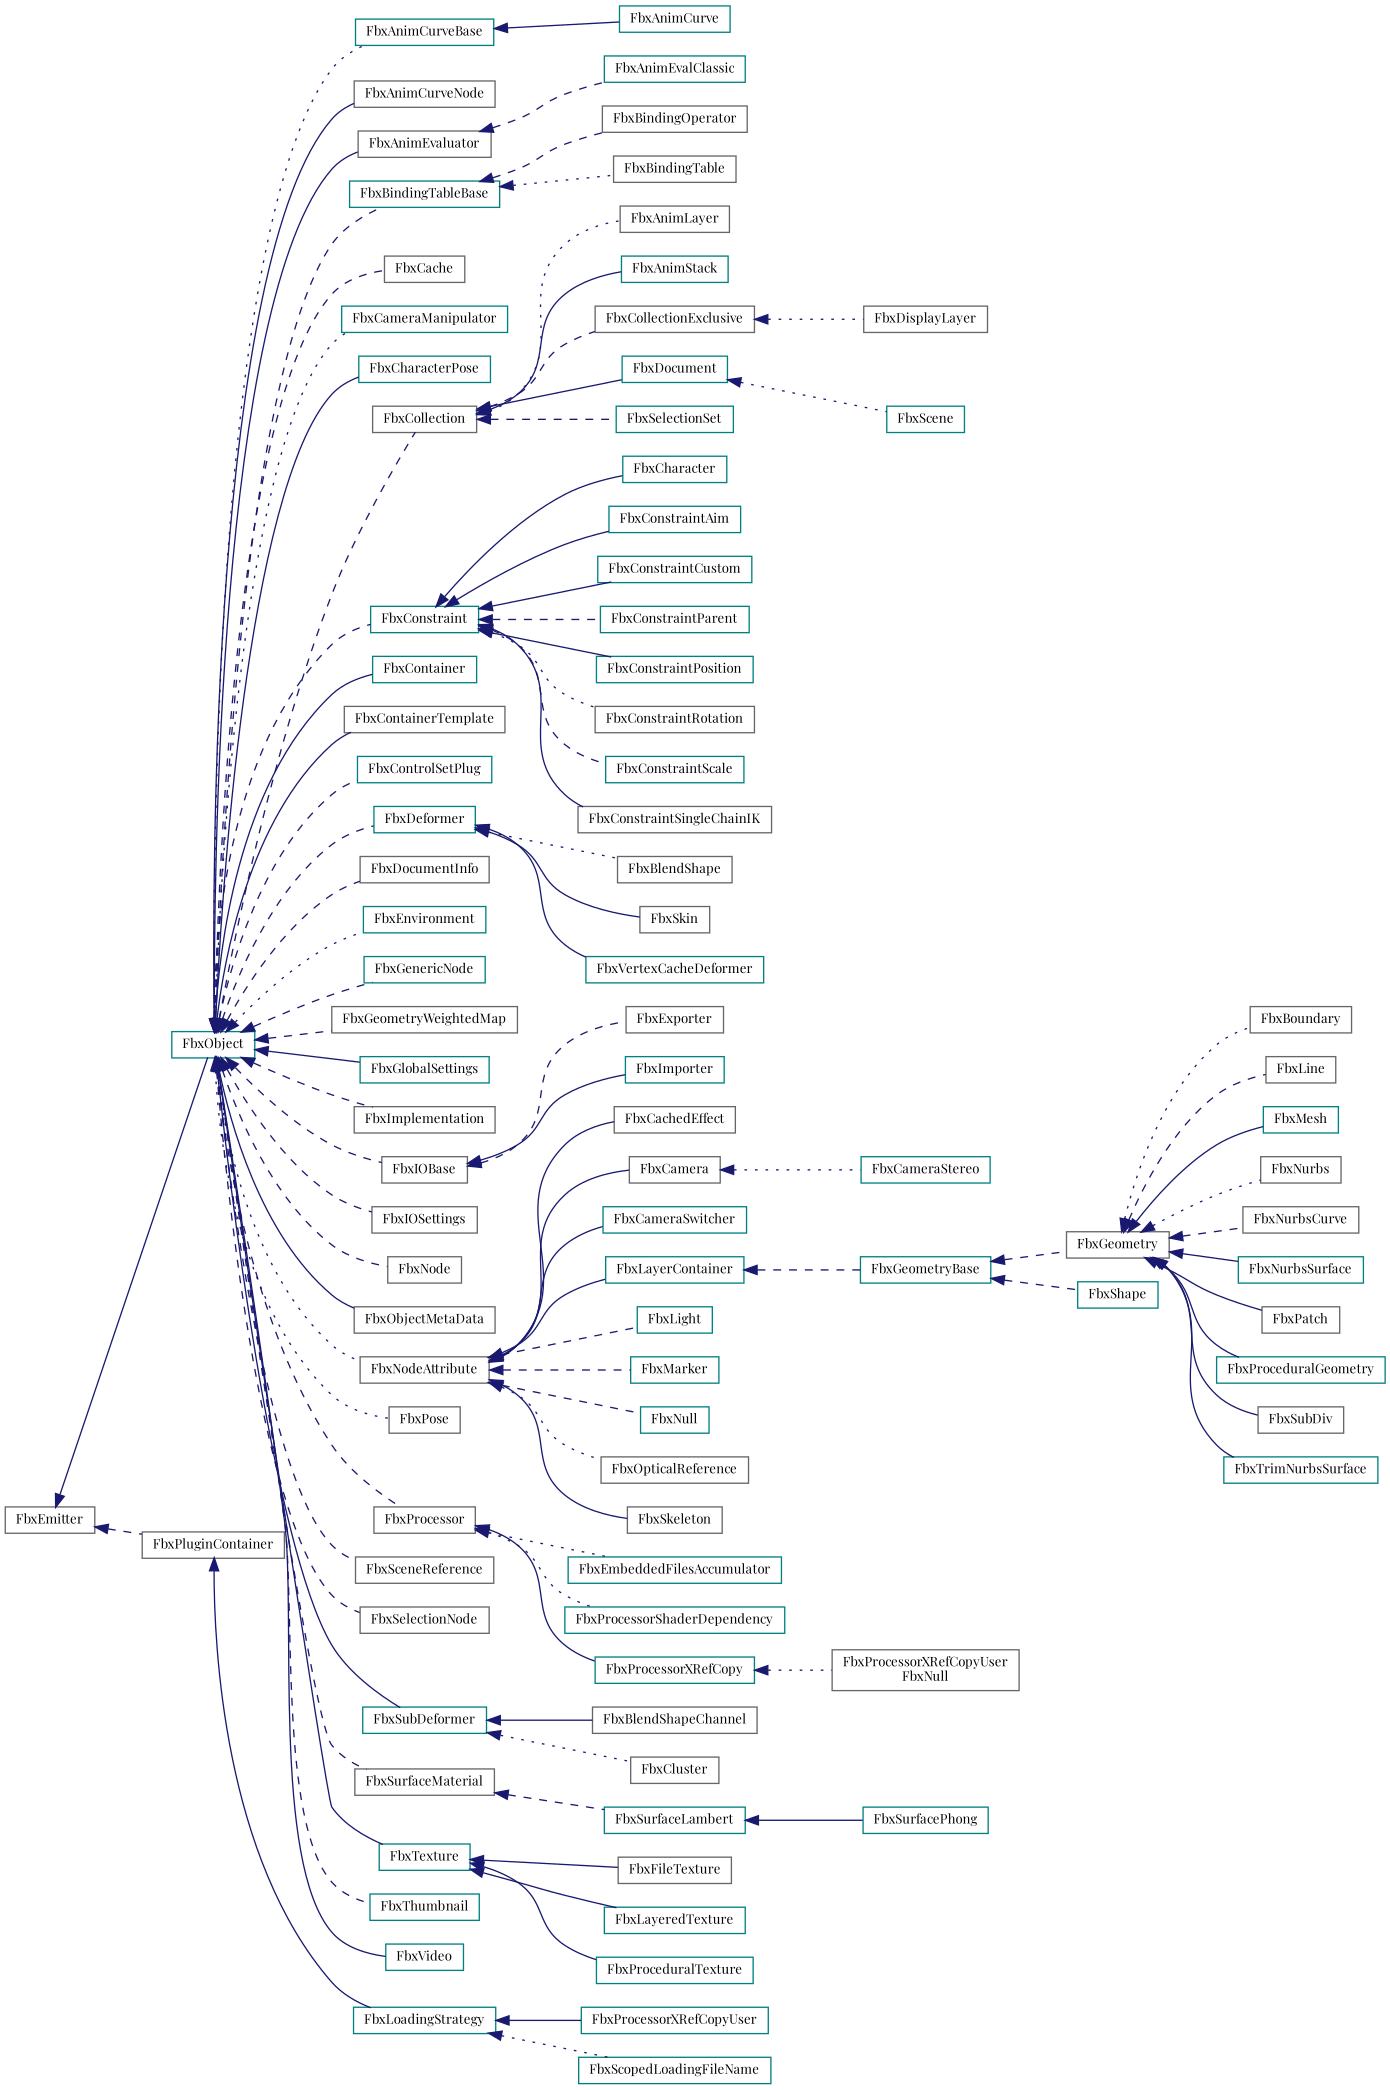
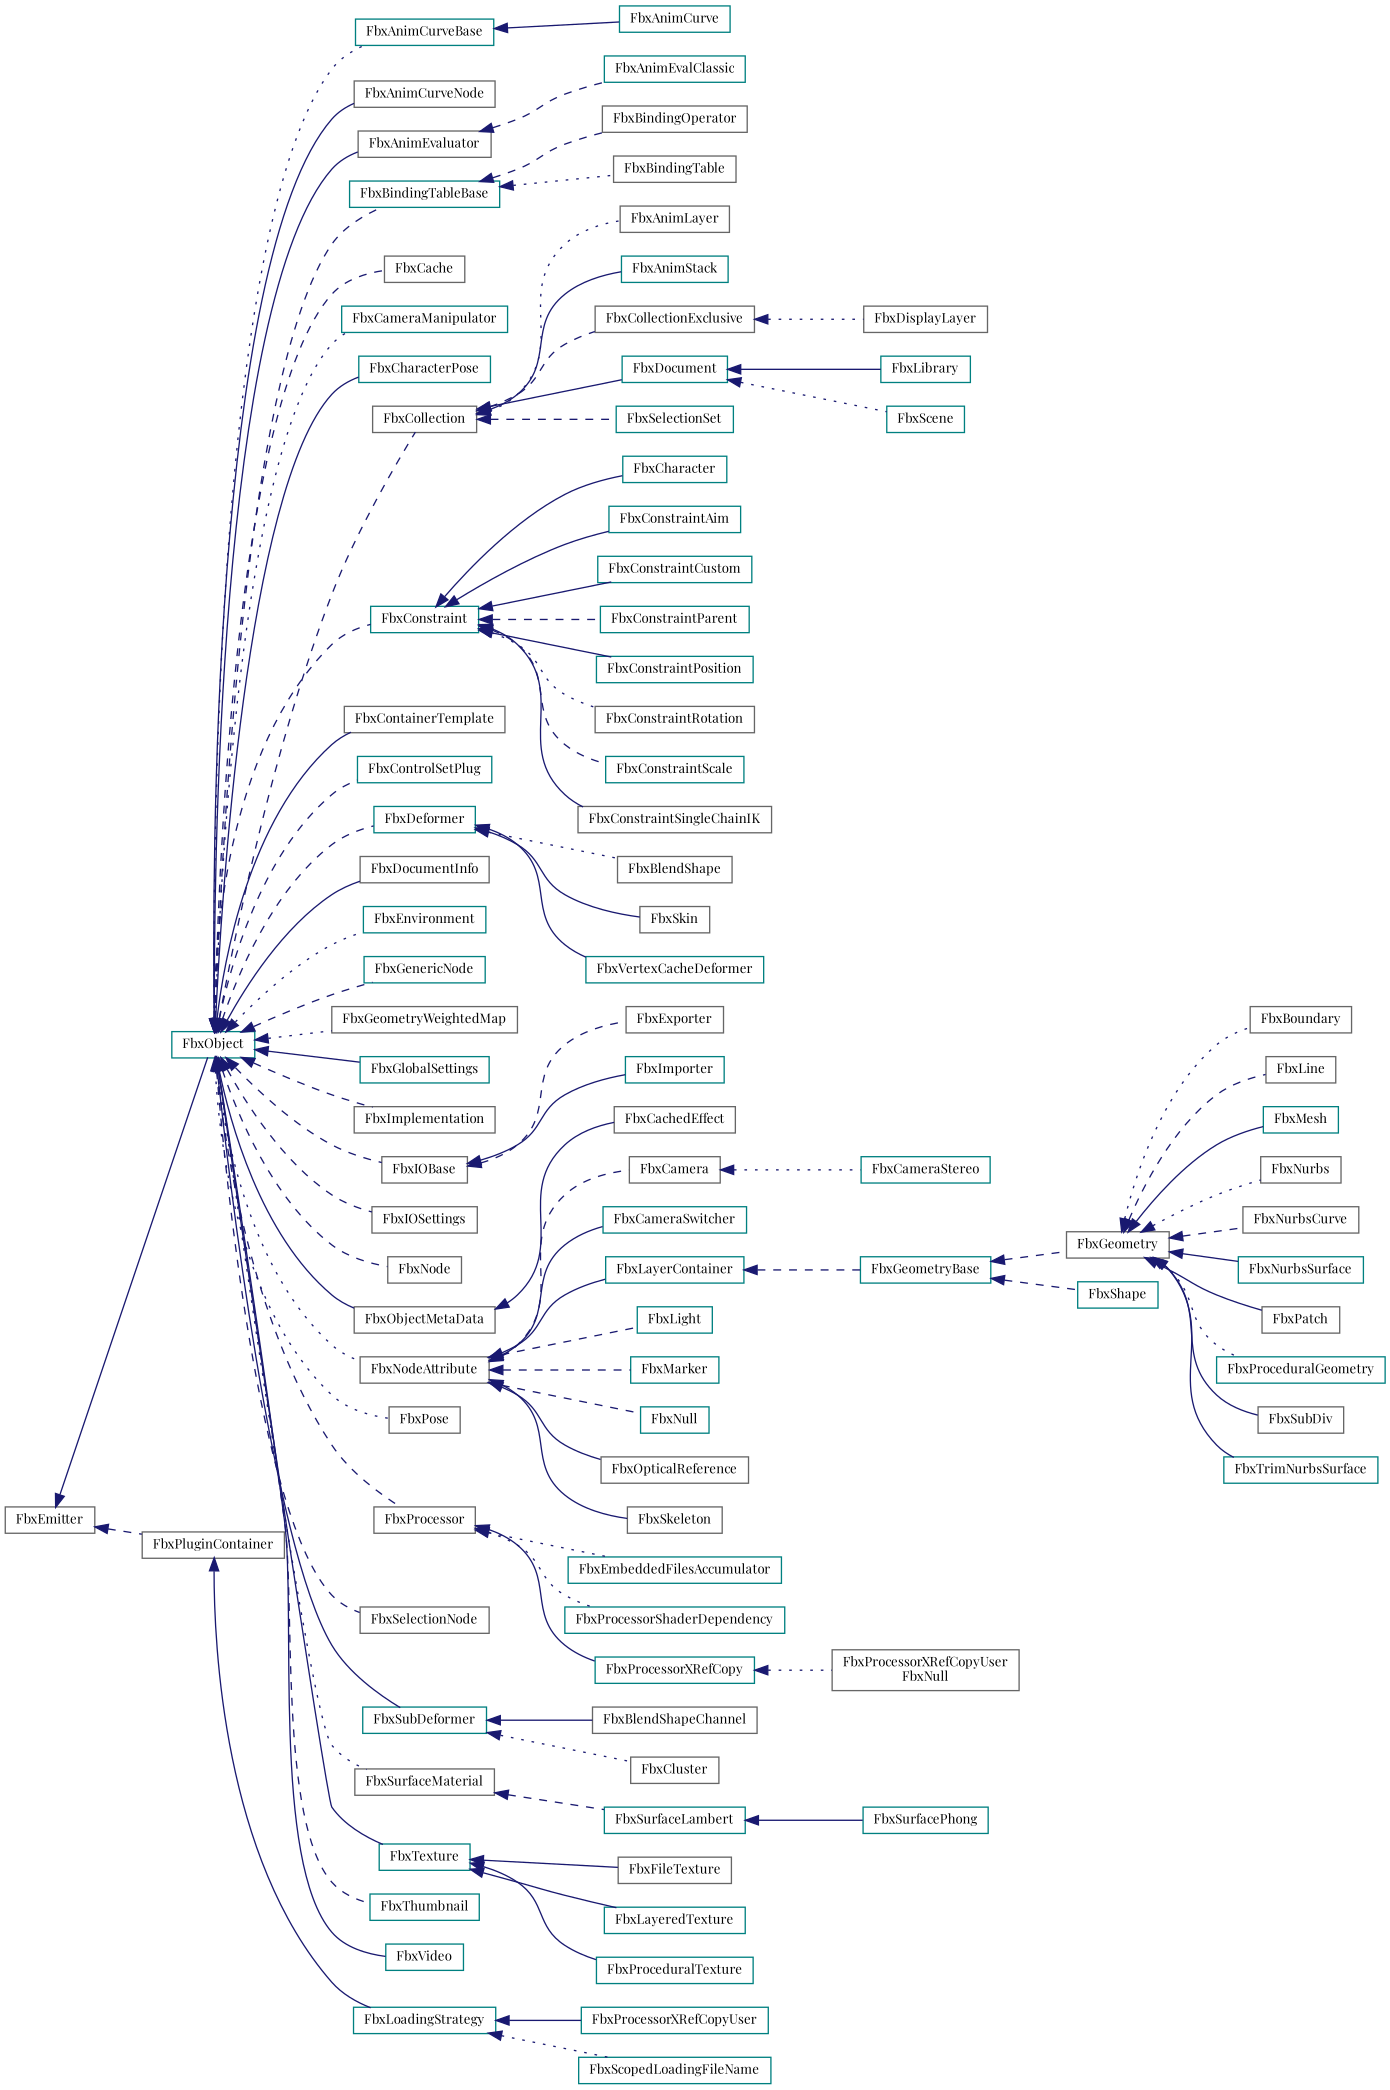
node "FbxLibrary": added
node "FbxContainer": removed
edge "FbxDocumentInfo" -> "FbxObject": style dashed -> solid
edge "FbxGeometryWeightedMap" -> "FbxObject": style dashed -> dotted
edge "FbxCachedEffect" -> "FbxNodeAttribute": now "FbxCachedEffect" -> "FbxObjectMetaData"
edge "FbxCamera" -> "FbxNodeAttribute": style solid -> dashed
edge "FbxProceduralGeometry" -> "FbxGeometry": style solid -> dotted
edge "FbxOpticalReference" -> "FbxNodeAttribute": style dotted -> solid
edge "FbxSurfaceMaterial" -> "FbxObject": style dashed -> dotted
node "FbxSceneReference": removed
